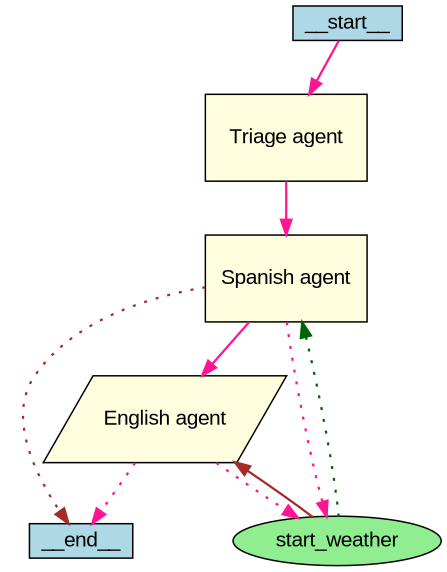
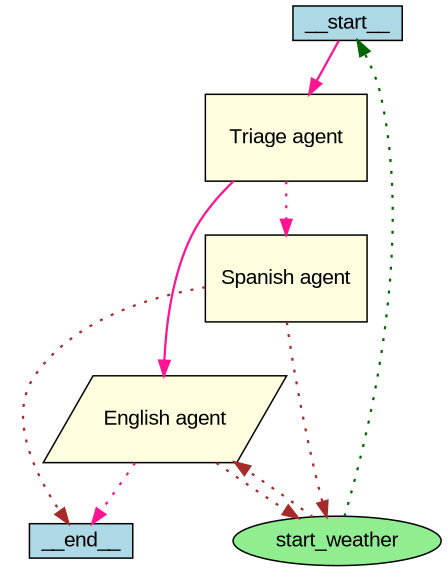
edge "Triage agent" -> "Spanish agent": style solid -> dotted
edge "Spanish agent" -> "English agent": now "Triage agent" -> "English agent"
edge "Spanish agent" -> "start_weather": color deeppink -> brown
edge "start_weather" -> "Spanish agent": now "start_weather" -> "__start__"
edge "English agent" -> "start_weather": color deeppink -> brown
edge "start_weather" -> "English agent": style solid -> dotted
